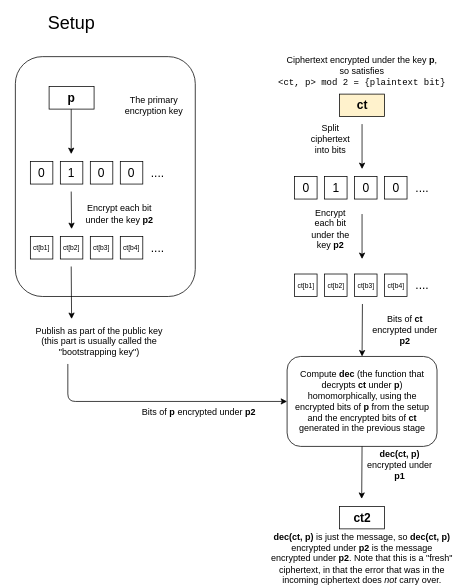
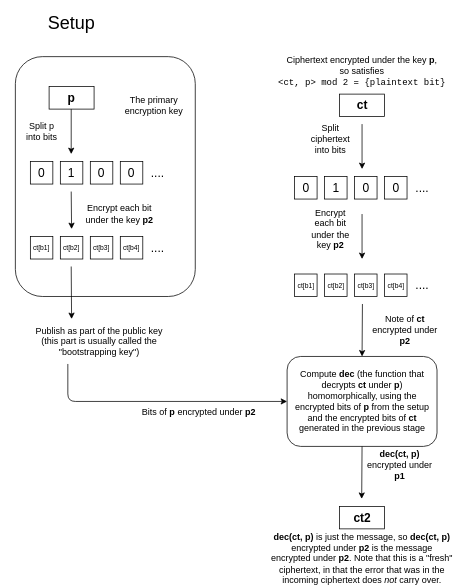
node "ct": fillcolor #fff2cc -> #ffffff
node "Split p into bits": added
node "Bits of ct encrypted under p2": label "Bits of ct encrypted under p2" -> "Note of ct encrypted under p2"
